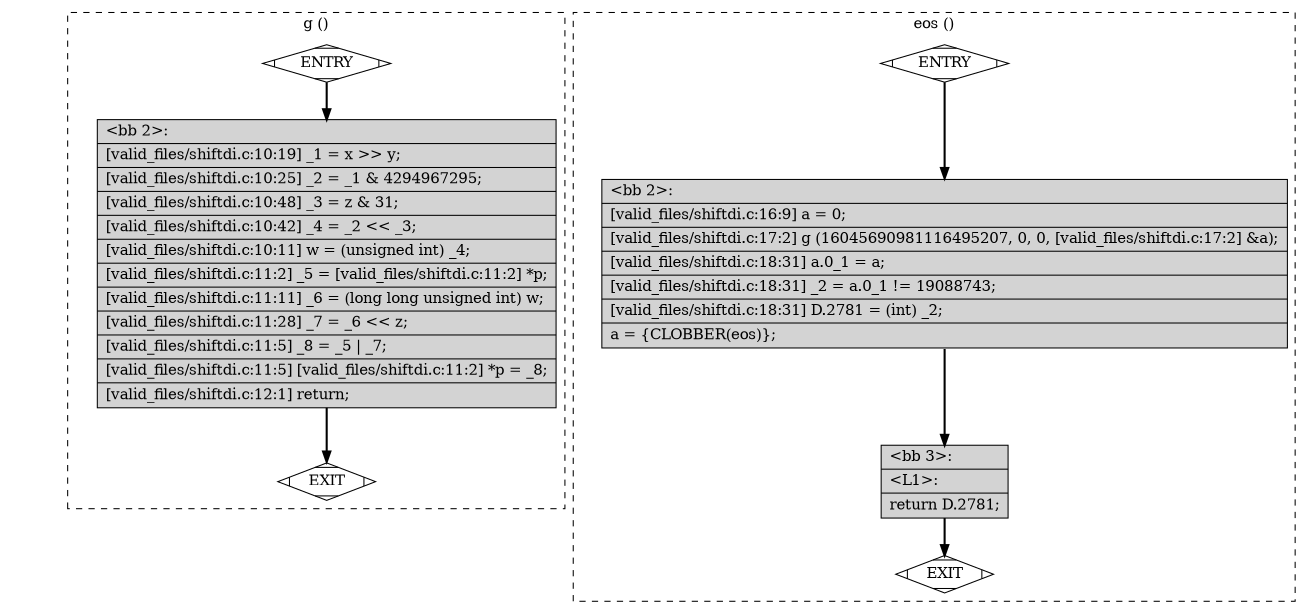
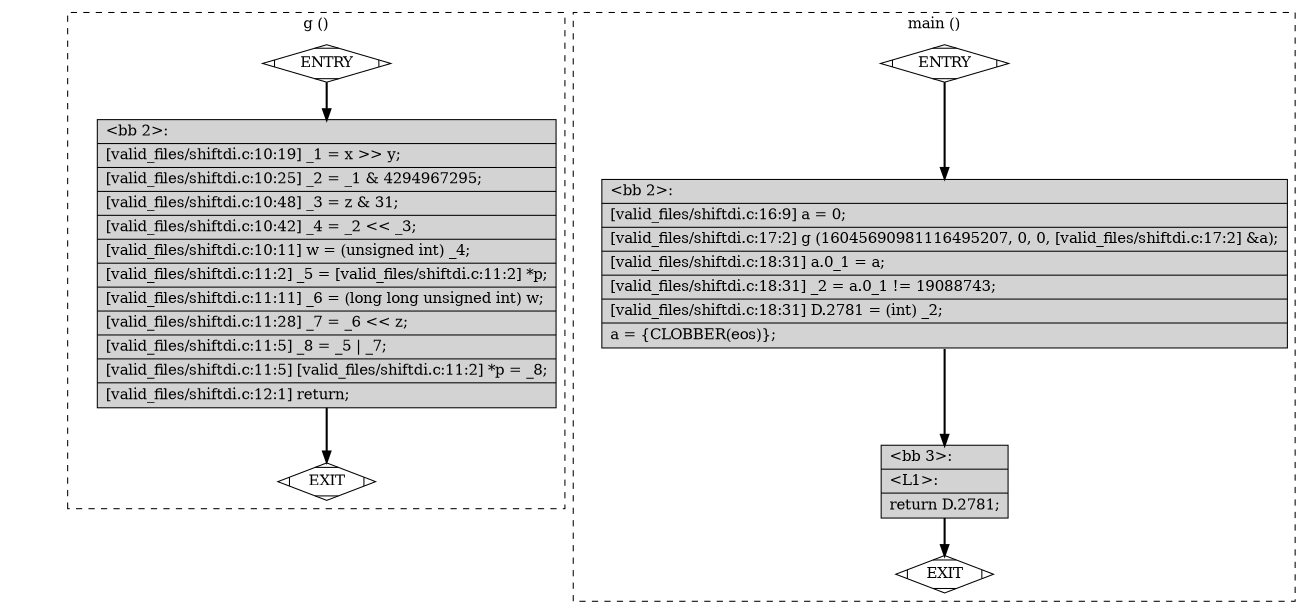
cluster "eos ()": label "eos ()" -> "main ()"
